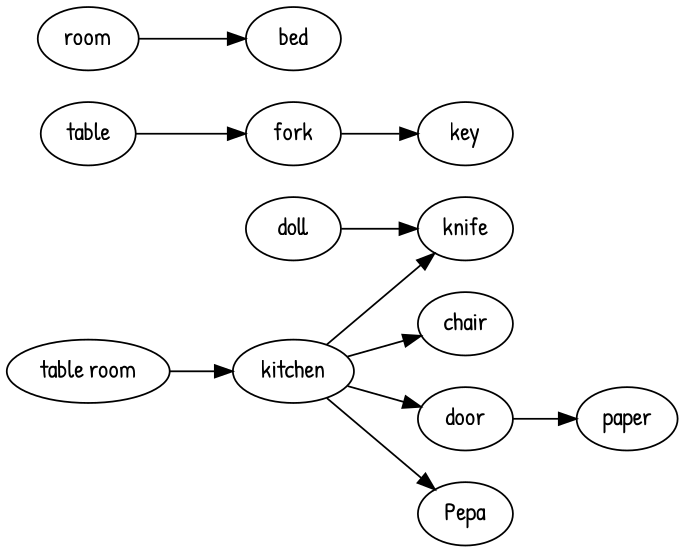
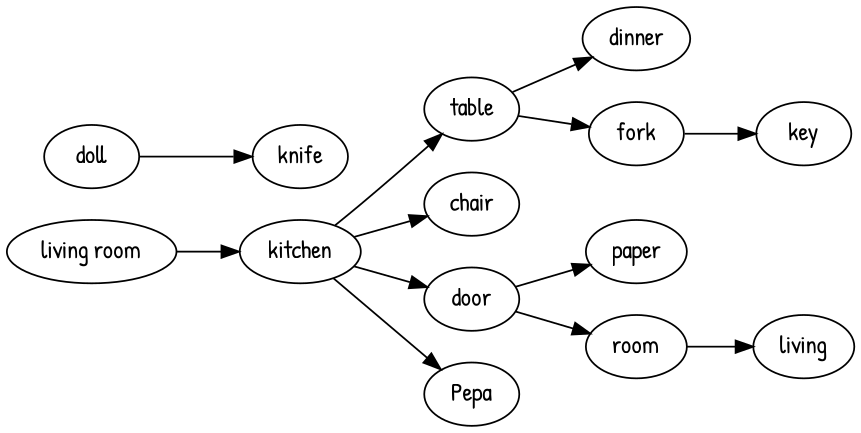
node "bed": label "bed" -> "living"
node "dinner": added
edge "kitchen" -> "knife": now "kitchen" -> "table"
edge "door" -> "room": added
node "table room": label "table room" -> "living room"
